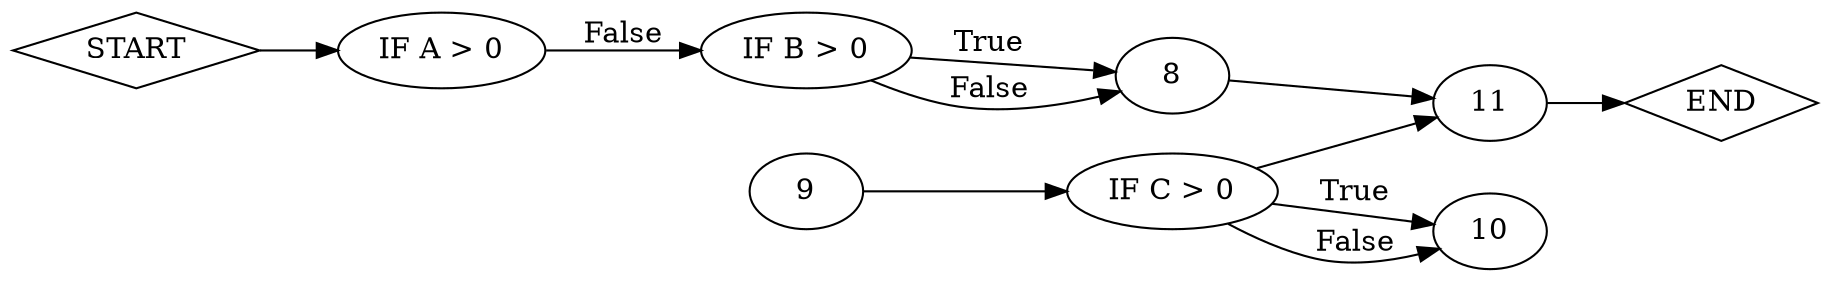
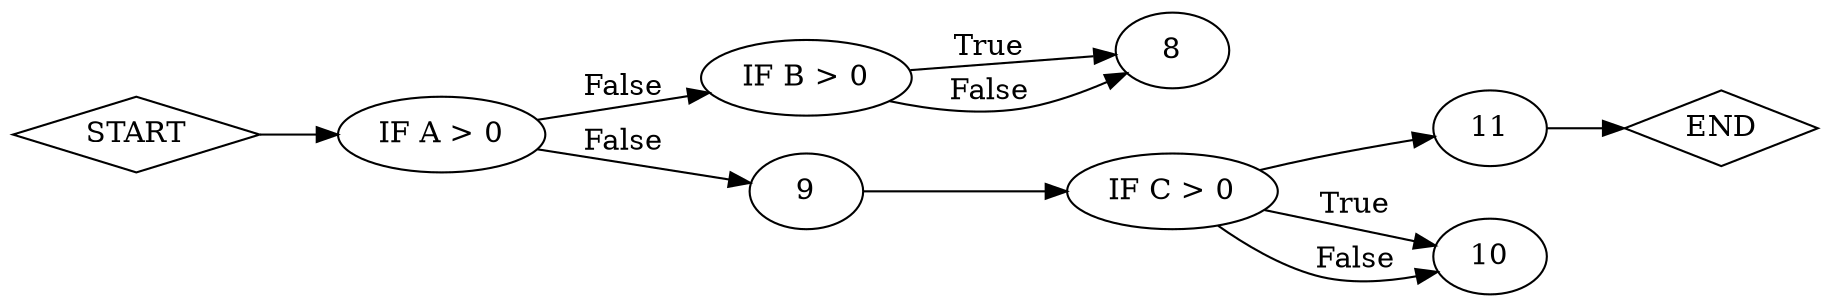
edge "8" -> "11": removed
edge "IF A > 0" -> "9": added, label "False"
